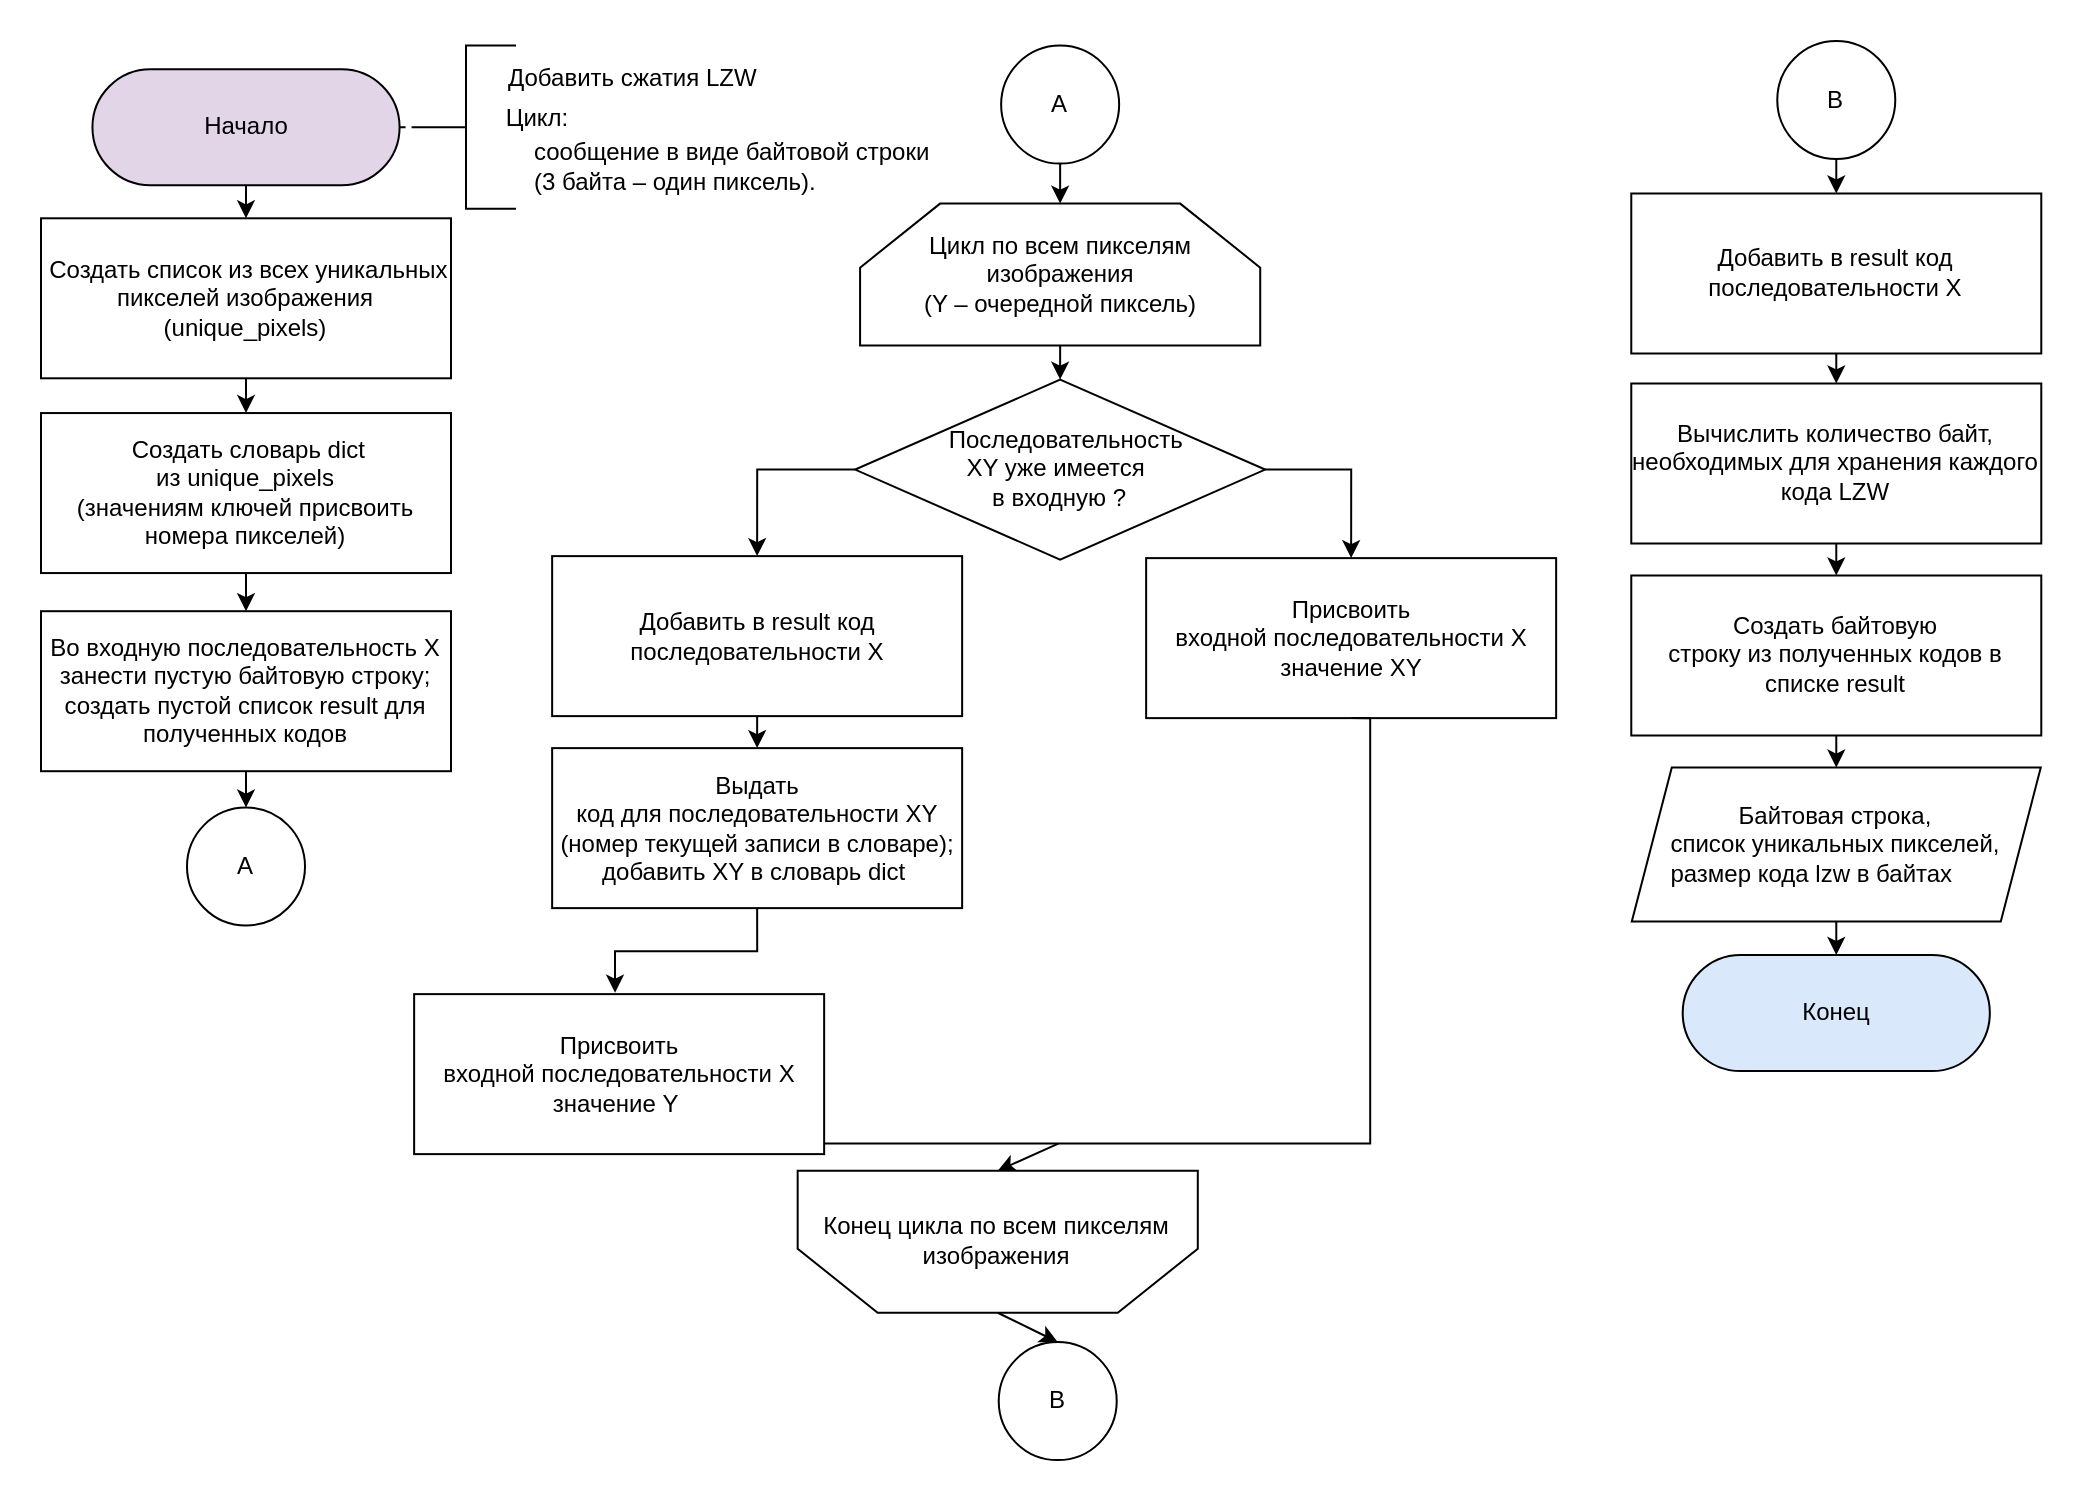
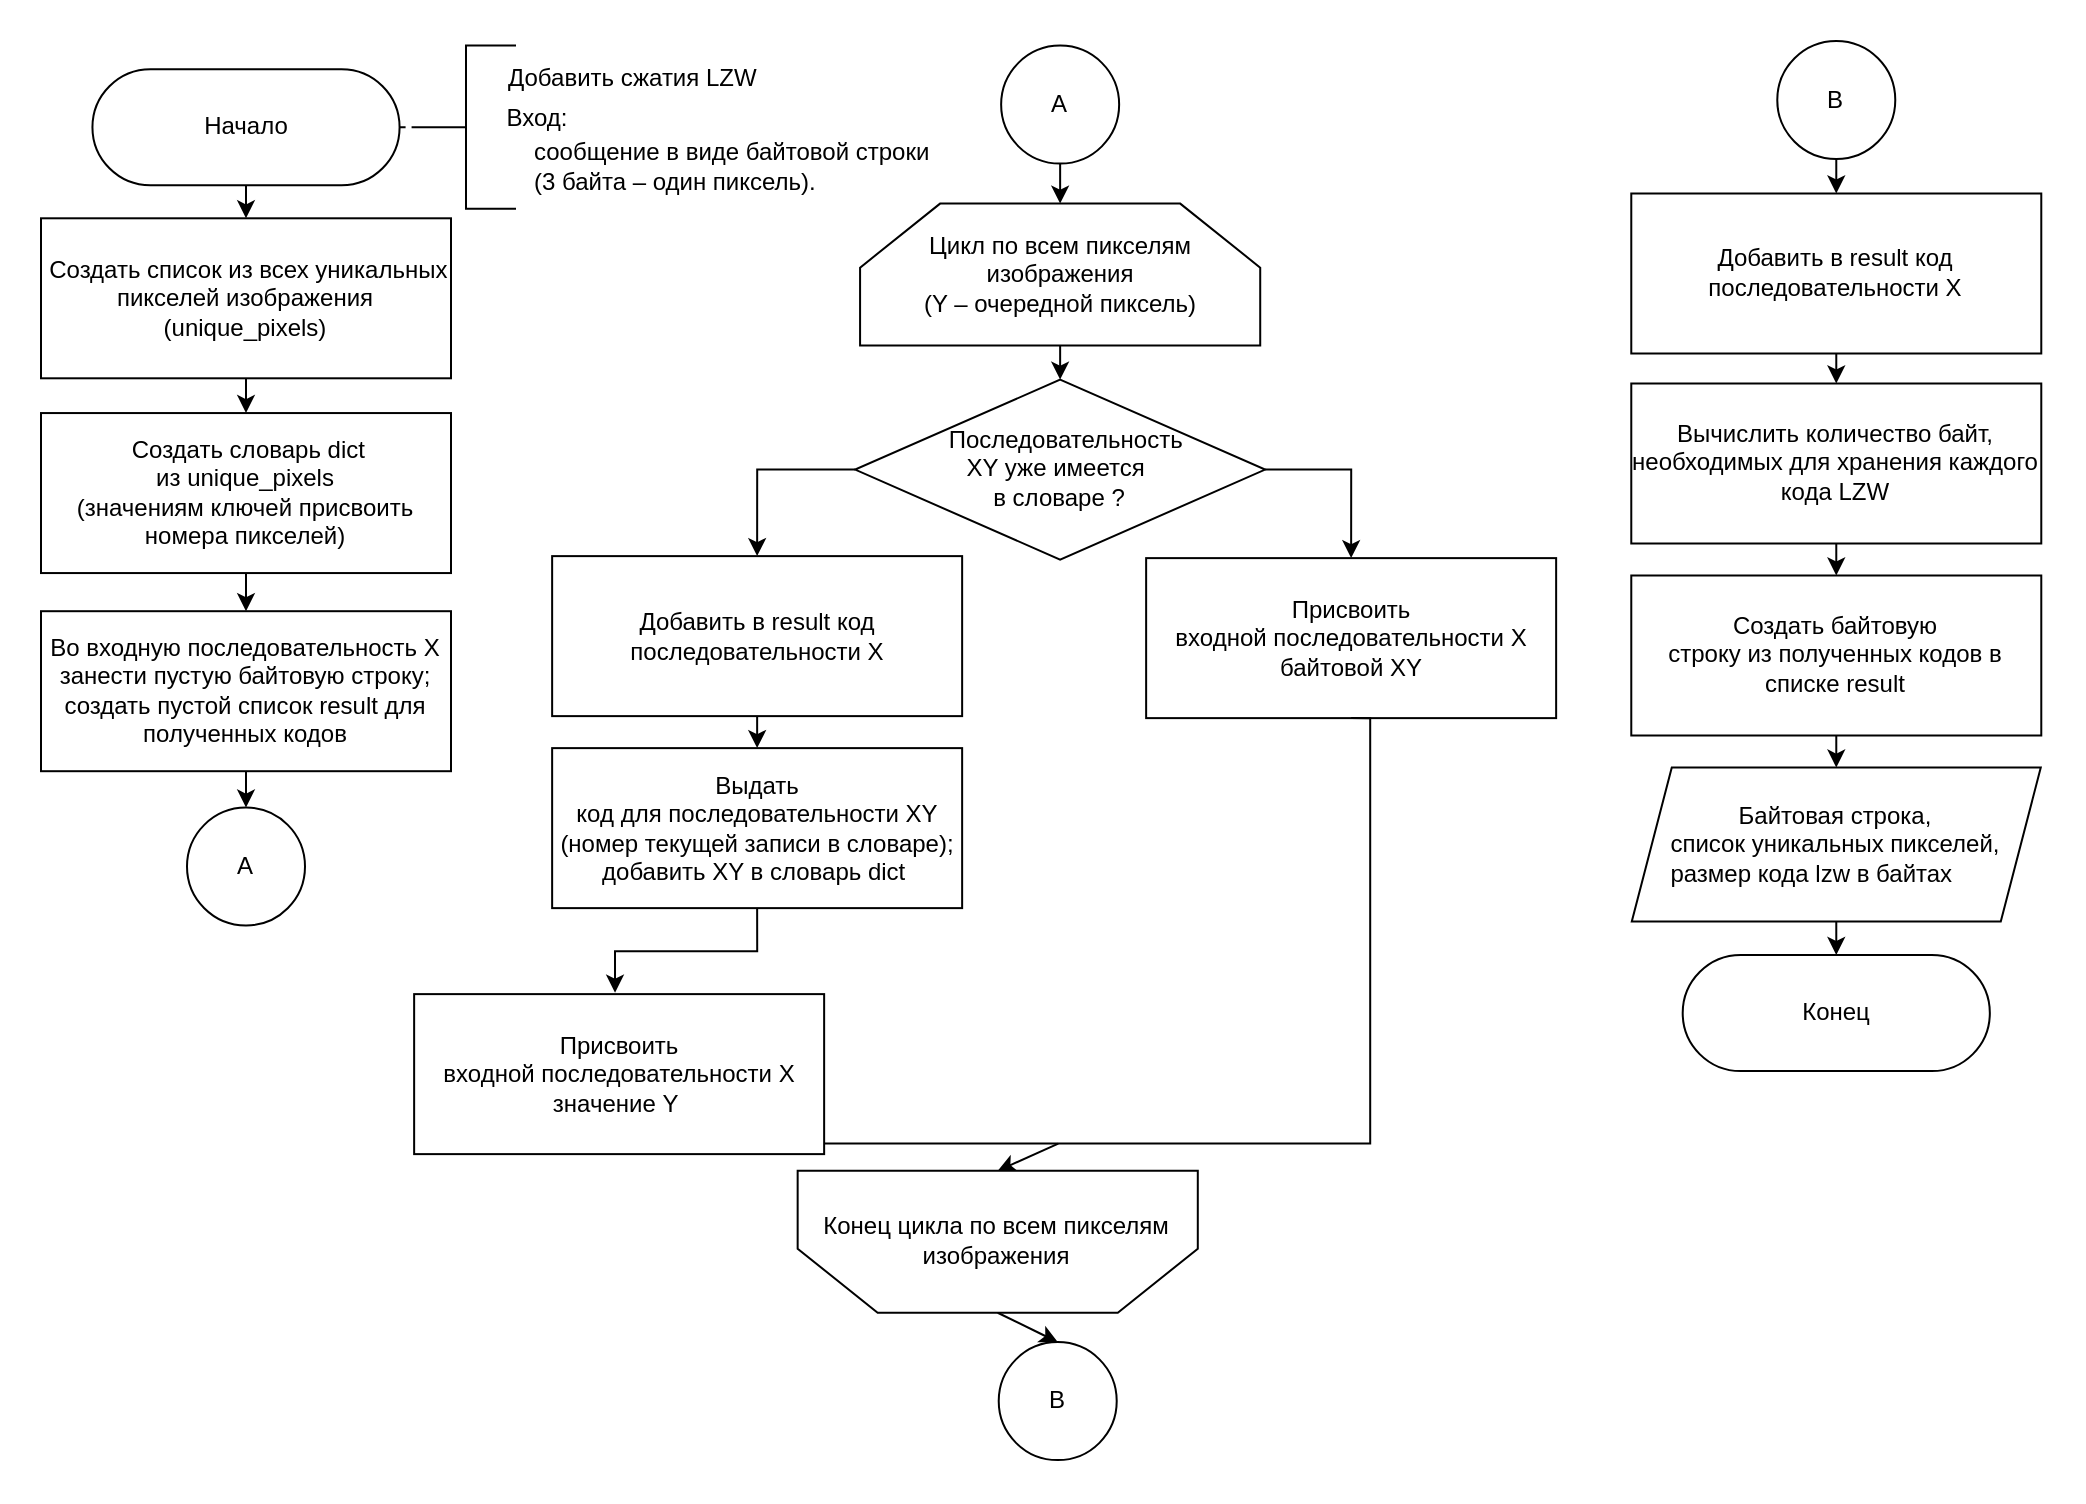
node "Цикл:": label "Цикл:" -> "Вход:"
node "Начало": fillcolor #e1d5e7 -> #ffffff
node "Последовательность XY уже имеется в входную ?": label "Последовательность XY уже имеется в входную ?" -> "Последовательность XY уже имеется в словаре ?"
node "Присвоить входной последовательности X значение XY": label "Присвоить входной последовательности X значение XY" -> "Присвоить входной последовательности X байтовой XY"
node "Конец": fillcolor #dae8fc -> #ffffff
